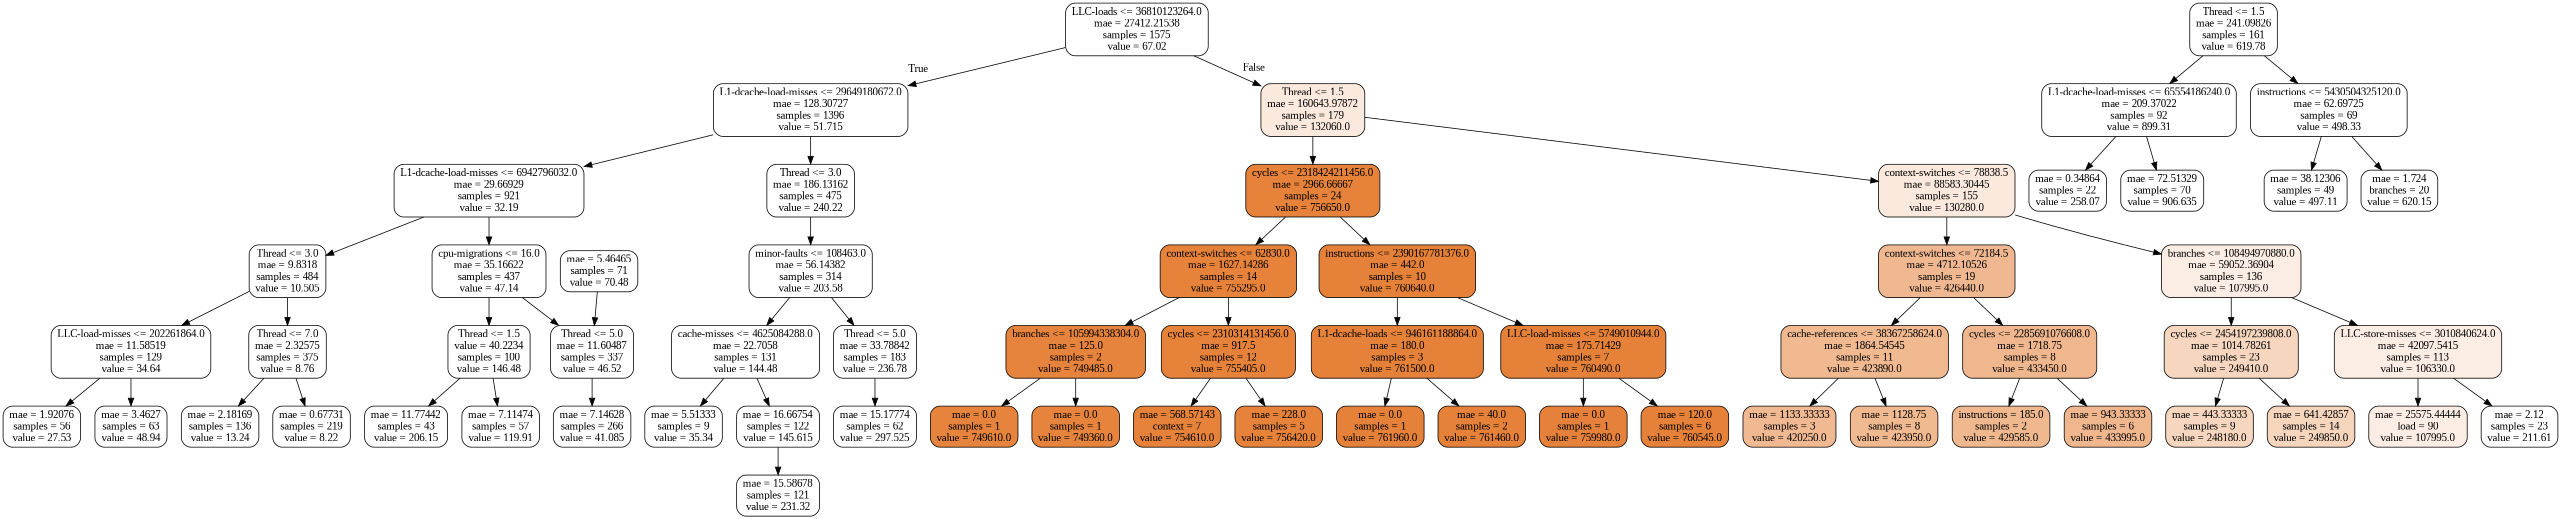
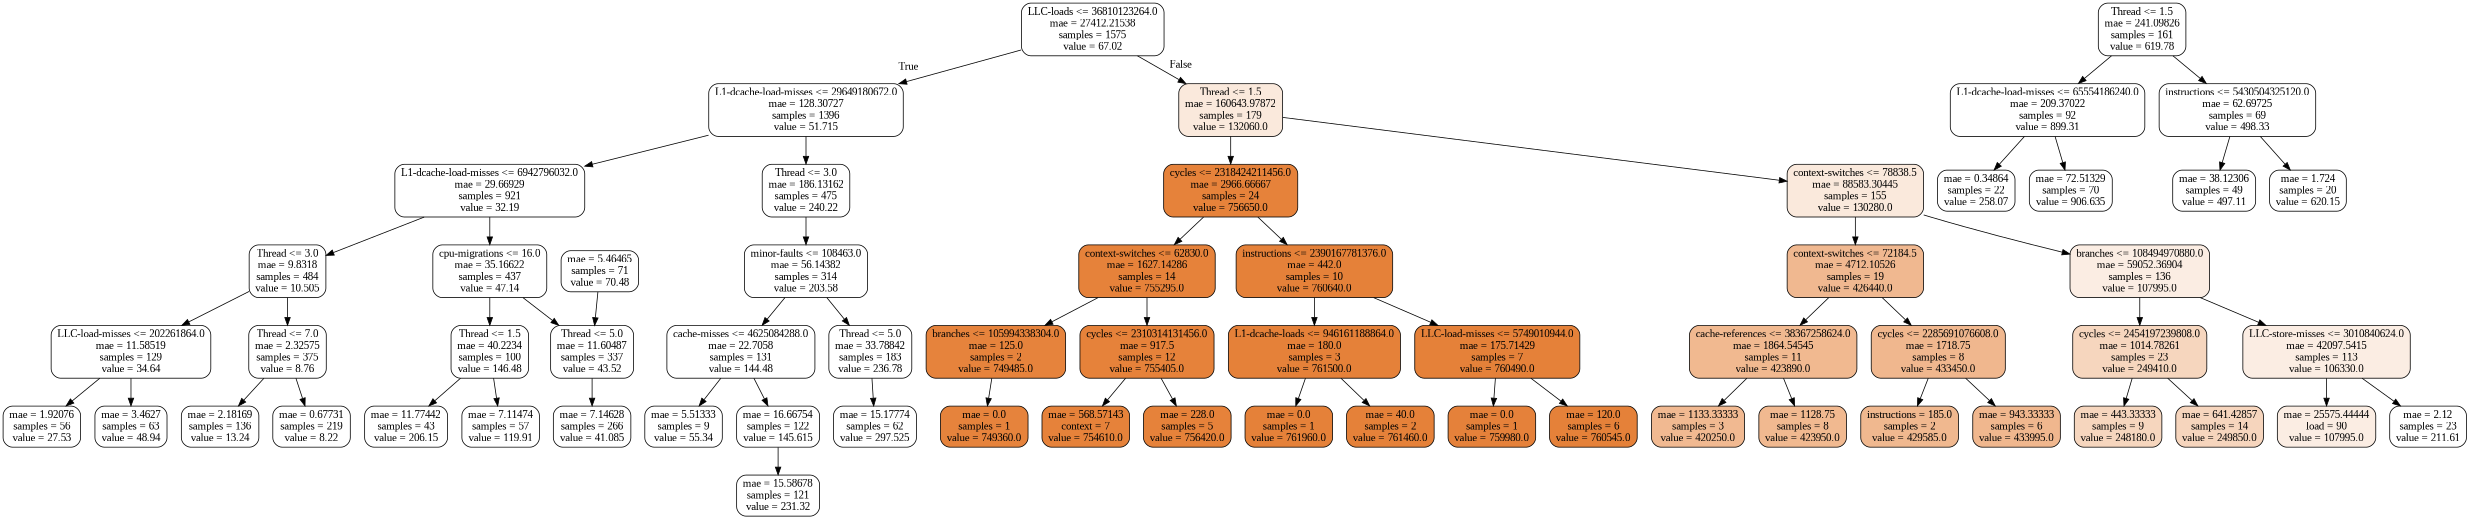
node "mae = 1.724 branches = 20 value = 620.15": label "mae = 1.724 branches = 20 value = 620.15" -> "mae = 1.724 samples = 20 value = 620.15"
node "Thread <= 1.5 value = 40.2234 samples = 100 value = 146.48": label "Thread <= 1.5 value = 40.2234 samples = 100 value = 146.48" -> "Thread <= 1.5 mae = 40.2234 samples = 100 value = 146.48"
node "Thread <= 5.0 mae = 11.60487 samples = 337 value = 46.52": label "Thread <= 5.0 mae = 11.60487 samples = 337 value = 46.52" -> "Thread <= 5.0 mae = 11.60487 samples = 337 value = 43.52"
node "mae = 5.51333 samples = 9 value = 35.34": label "mae = 5.51333 samples = 9 value = 35.34" -> "mae = 5.51333 samples = 9 value = 55.34"
node "mae = 0.0 samples = 1 value = 749610.0": removed
